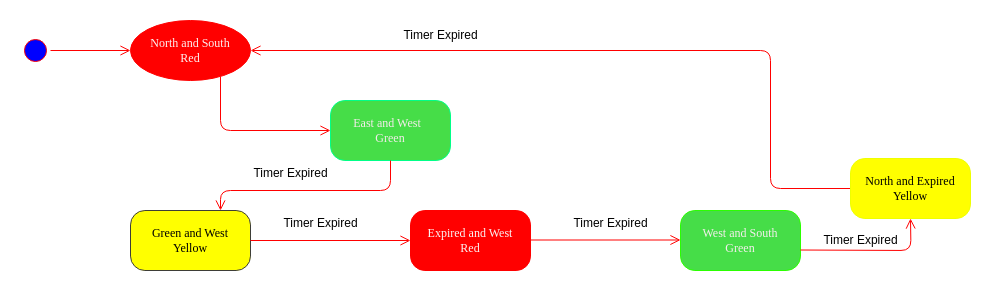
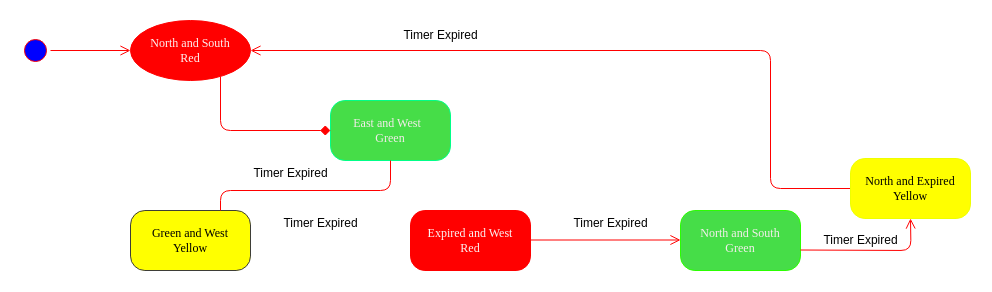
edge "North and South Red" -> "East and West Green": arrowhead open -> diamond
edge "East and West Green" -> "Green and West Yellow": arrowhead open -> none
edge "Green and West Yellow" -> "Expired and West Red": removed
node "West and South Green": label "West and South Green" -> "North and South Green"
